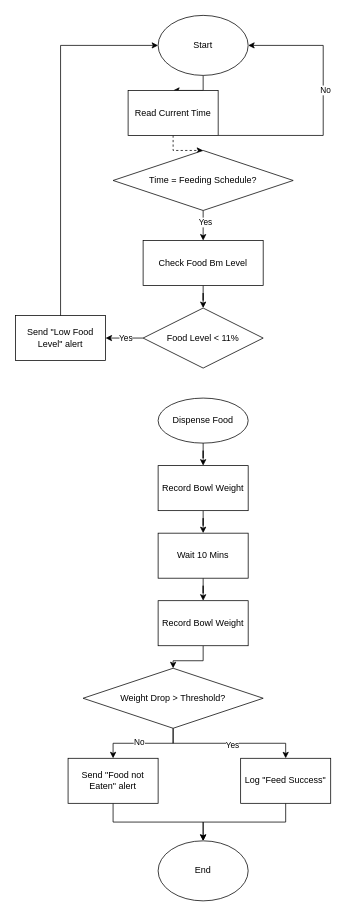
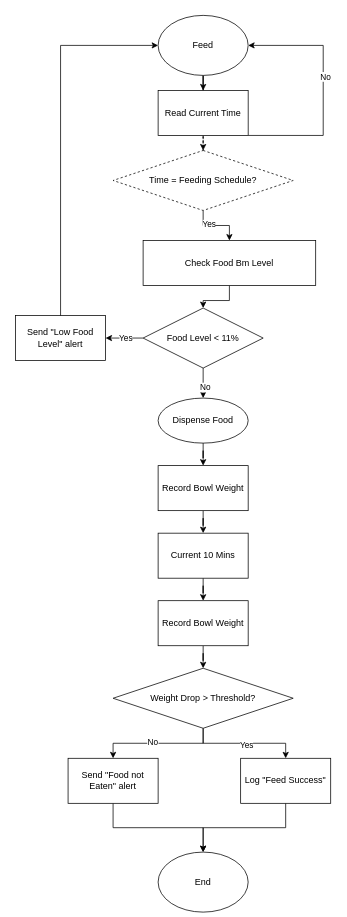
node "Start": label "Start" -> "Feed"
node "Read Current Time": moved (173, 113) -> (203, 113)
node "Time = Feeding Schedule?": style solid -> dashed
node "Check Food Bm Level": size 120x45 -> 173x45
edge "Food Level < 11%" -> "Dispense Food": added, label "No"
node "Wait 10 Mins": label "Wait 10 Mins" -> "Current 10 Mins"
node "Weight Drop > Threshold?": moved (173, 698) -> (203, 698)
node "End": moved (203, 870) -> (203, 882)
